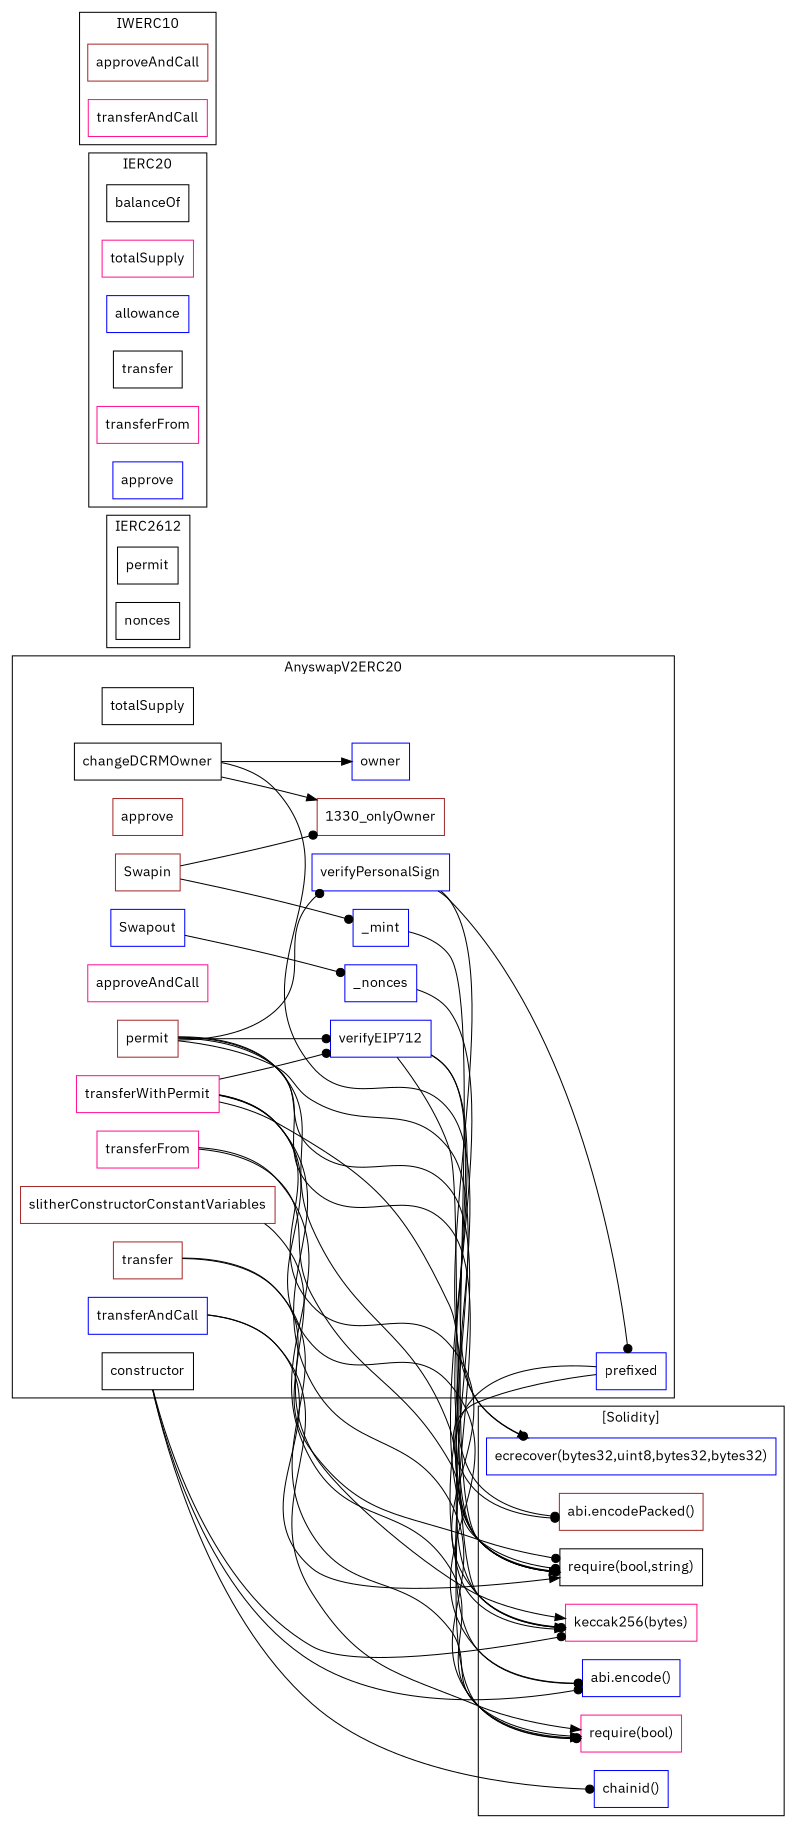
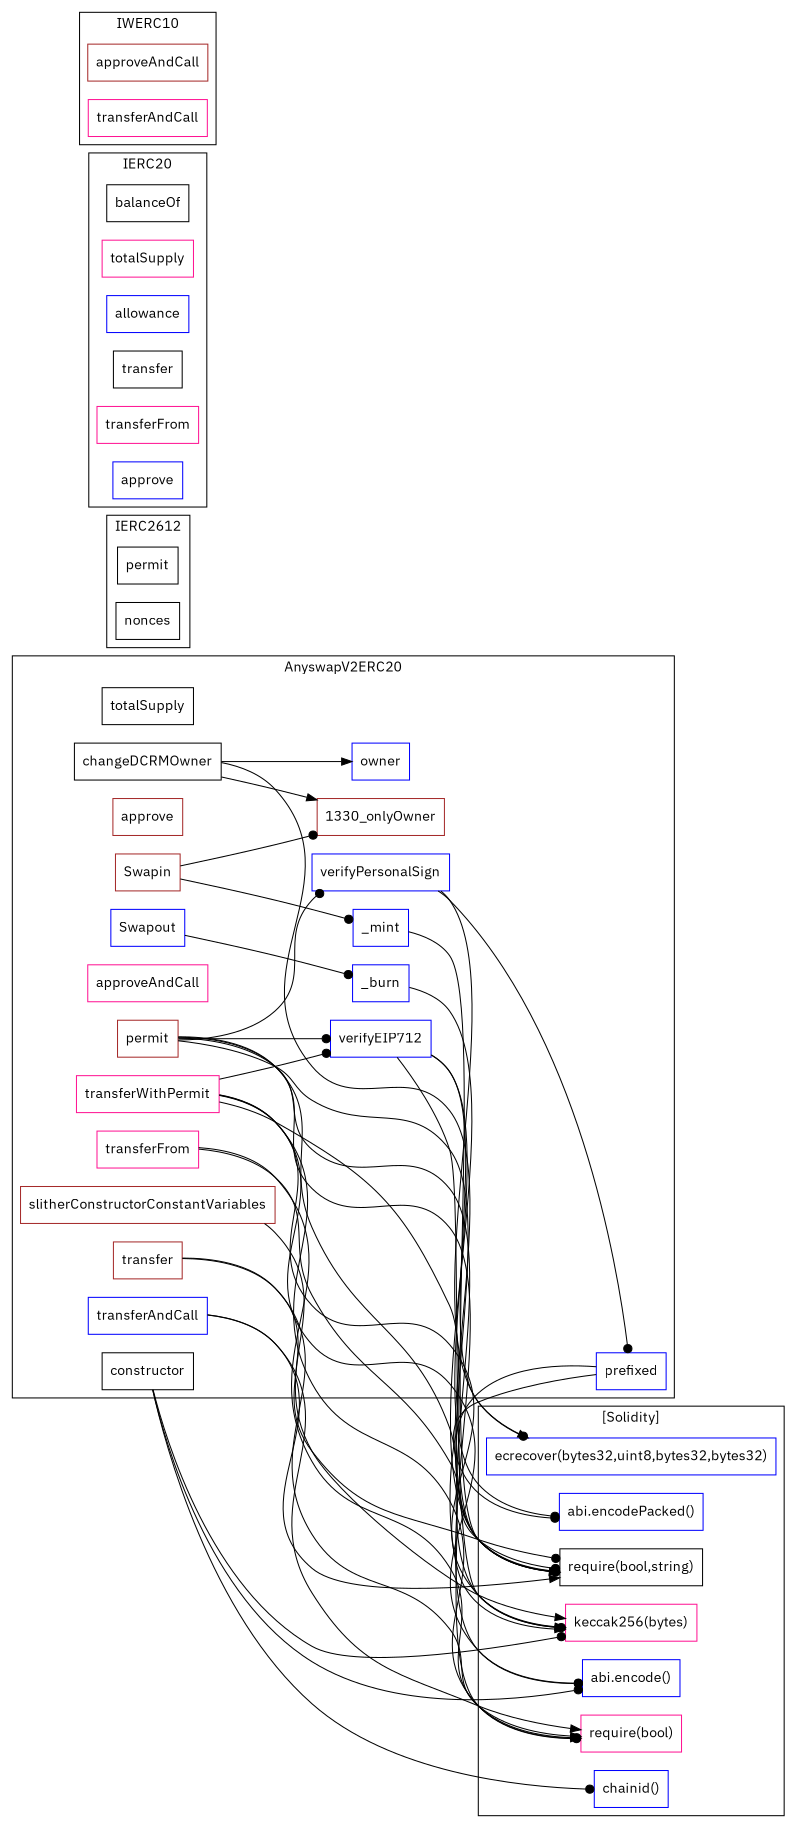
node "_nonces": label "_nonces" -> "_burn"
node "abi.encodePacked()": color brown -> blue
